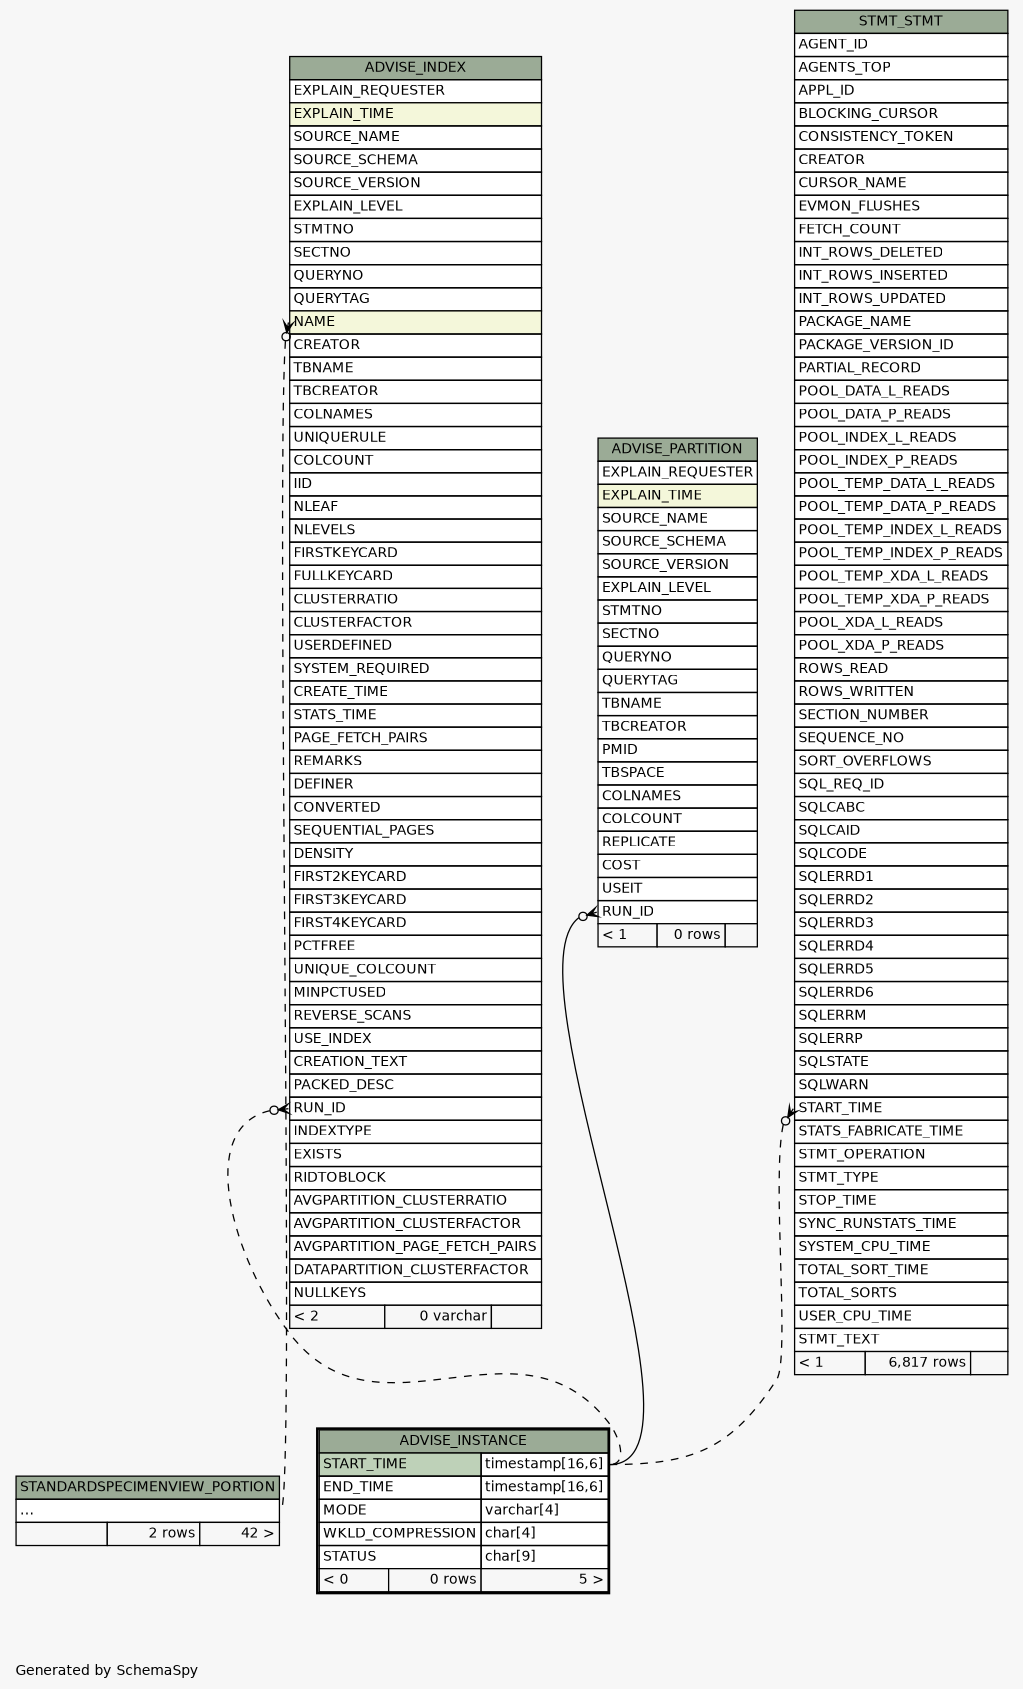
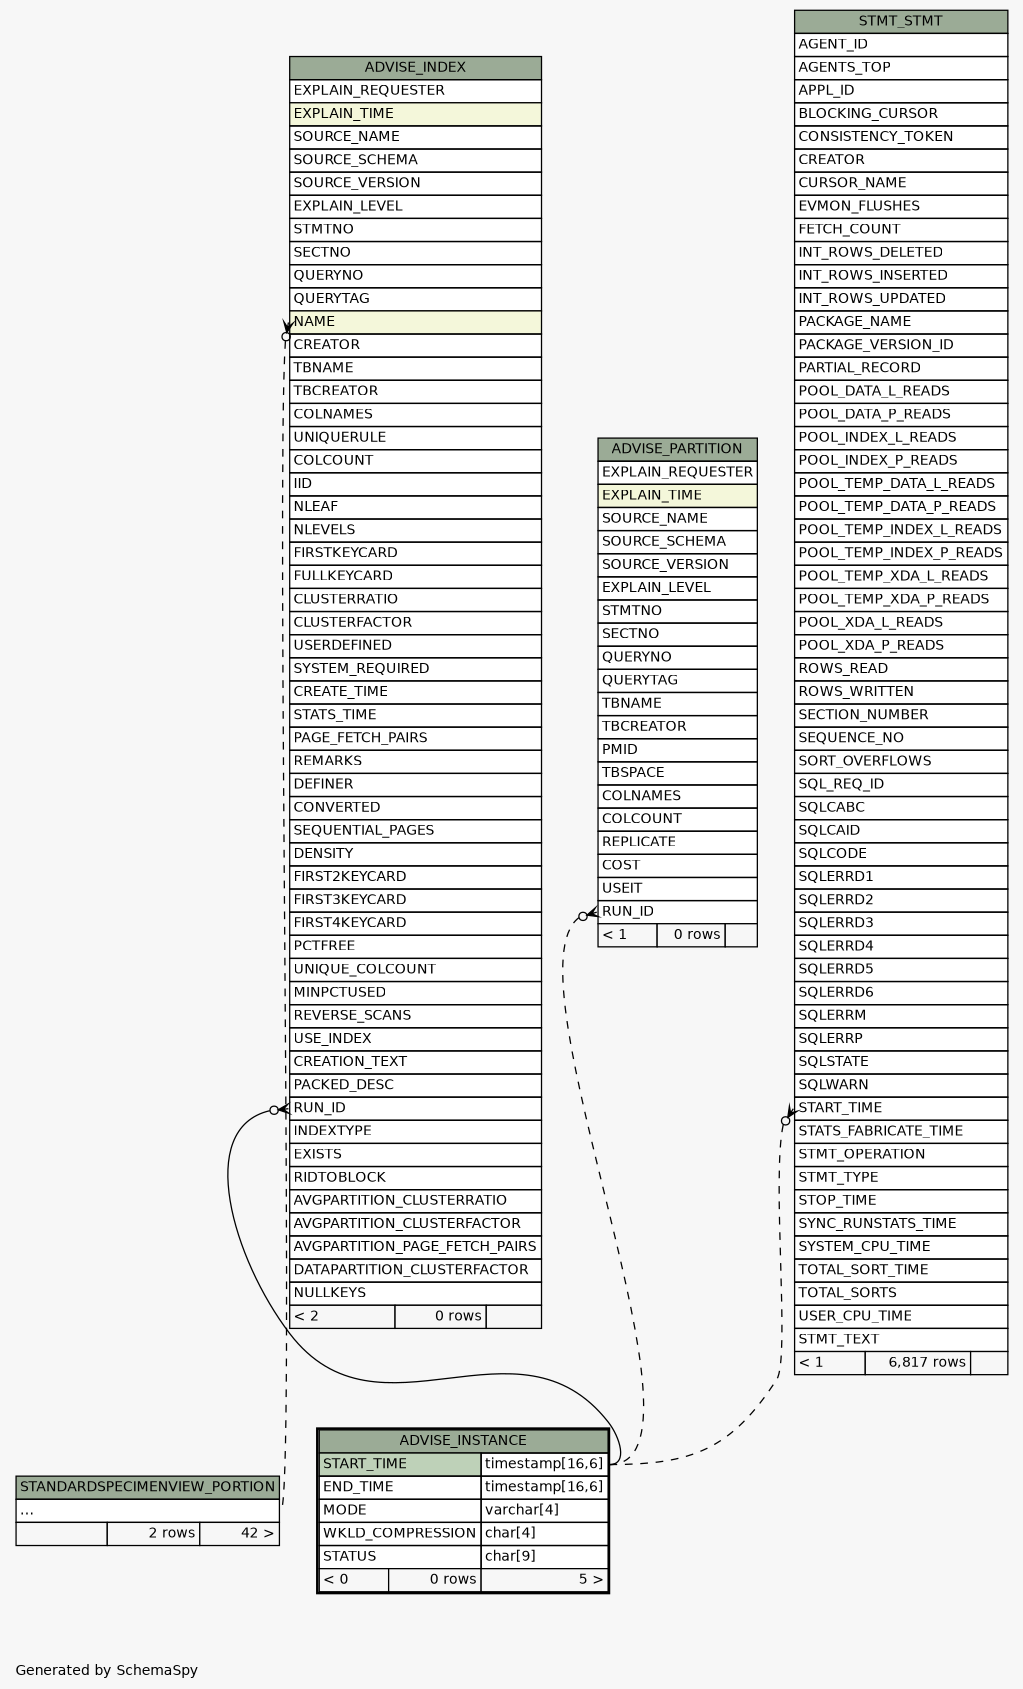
edge "ADVISE_INSTANCE" -> "ADVISE_PARTITION": style solid -> dashed
node "ADVISE_INDEX": text "0 varchar" -> "0 rows"
edge "ADVISE_INSTANCE" -> "ADVISE_INDEX": style dashed -> solid
